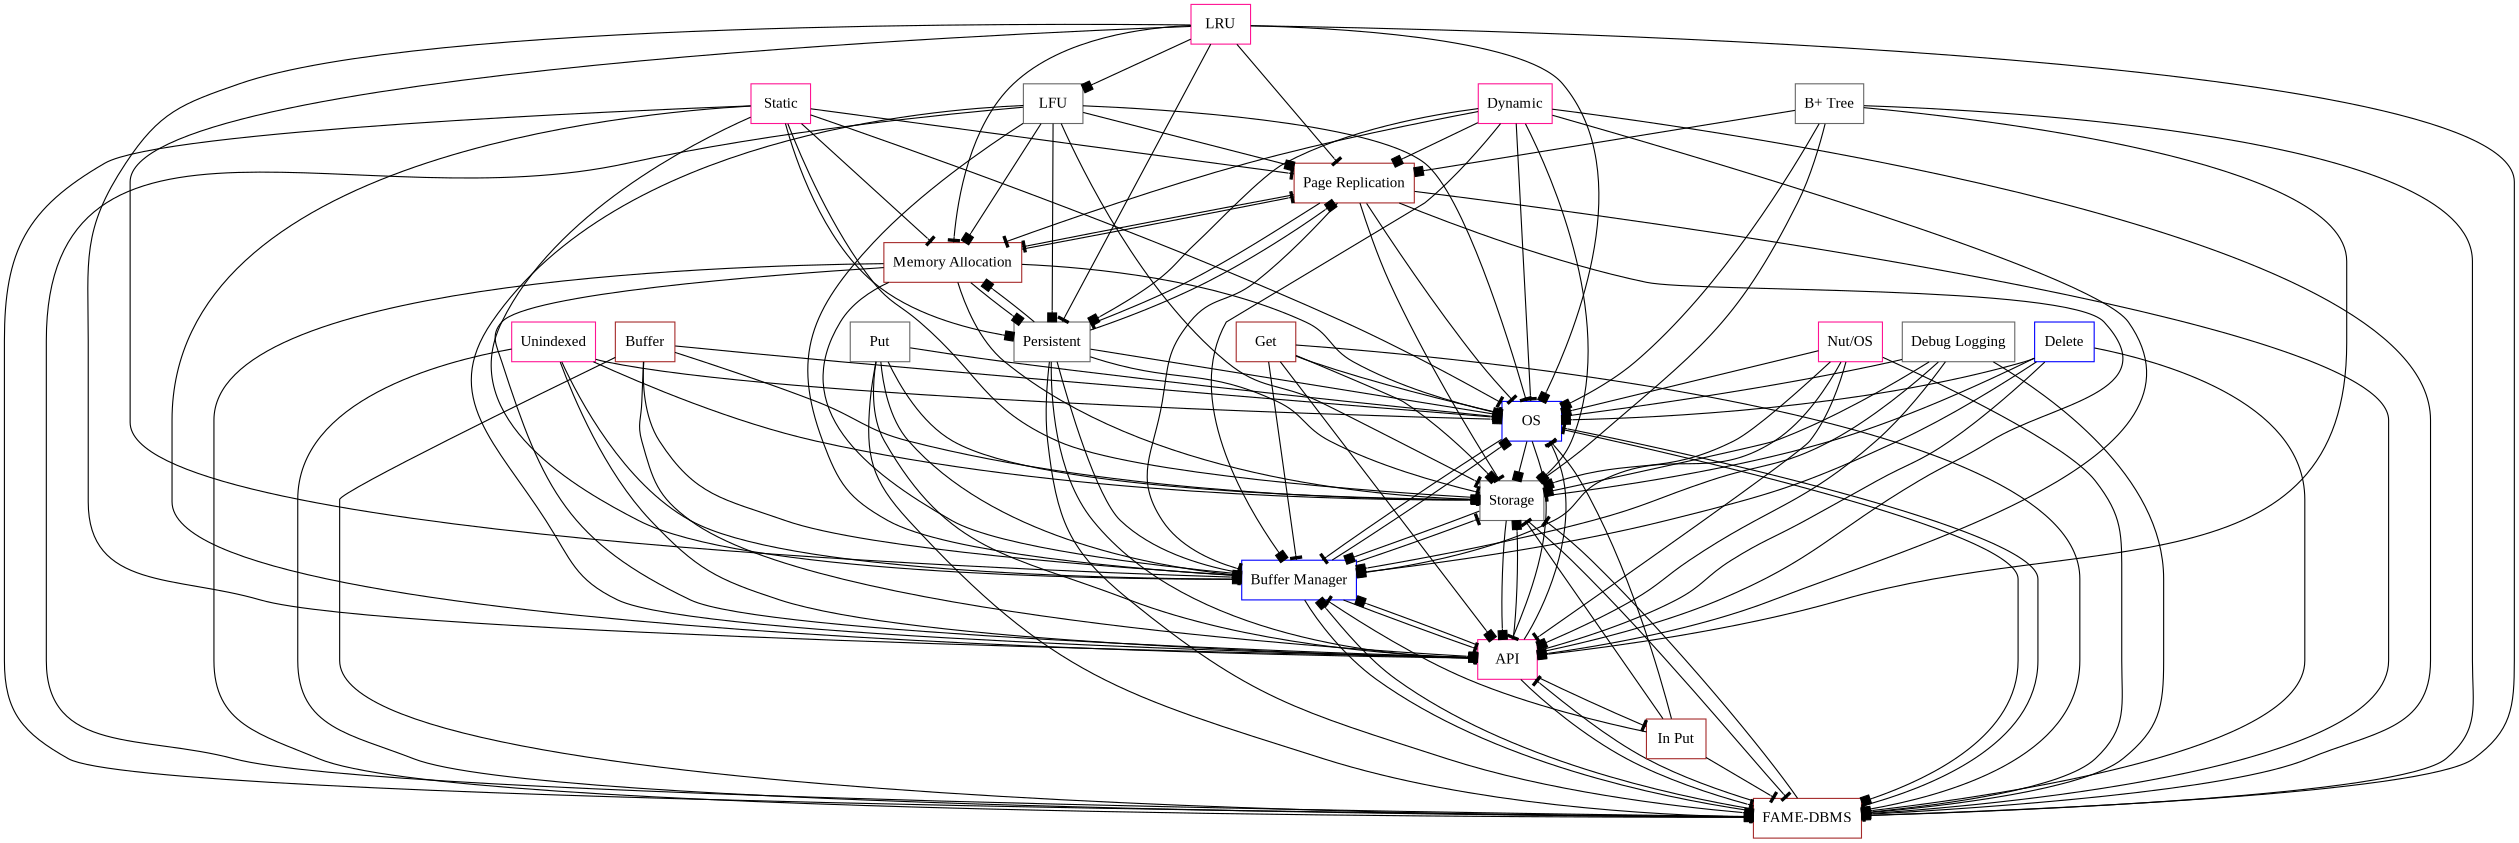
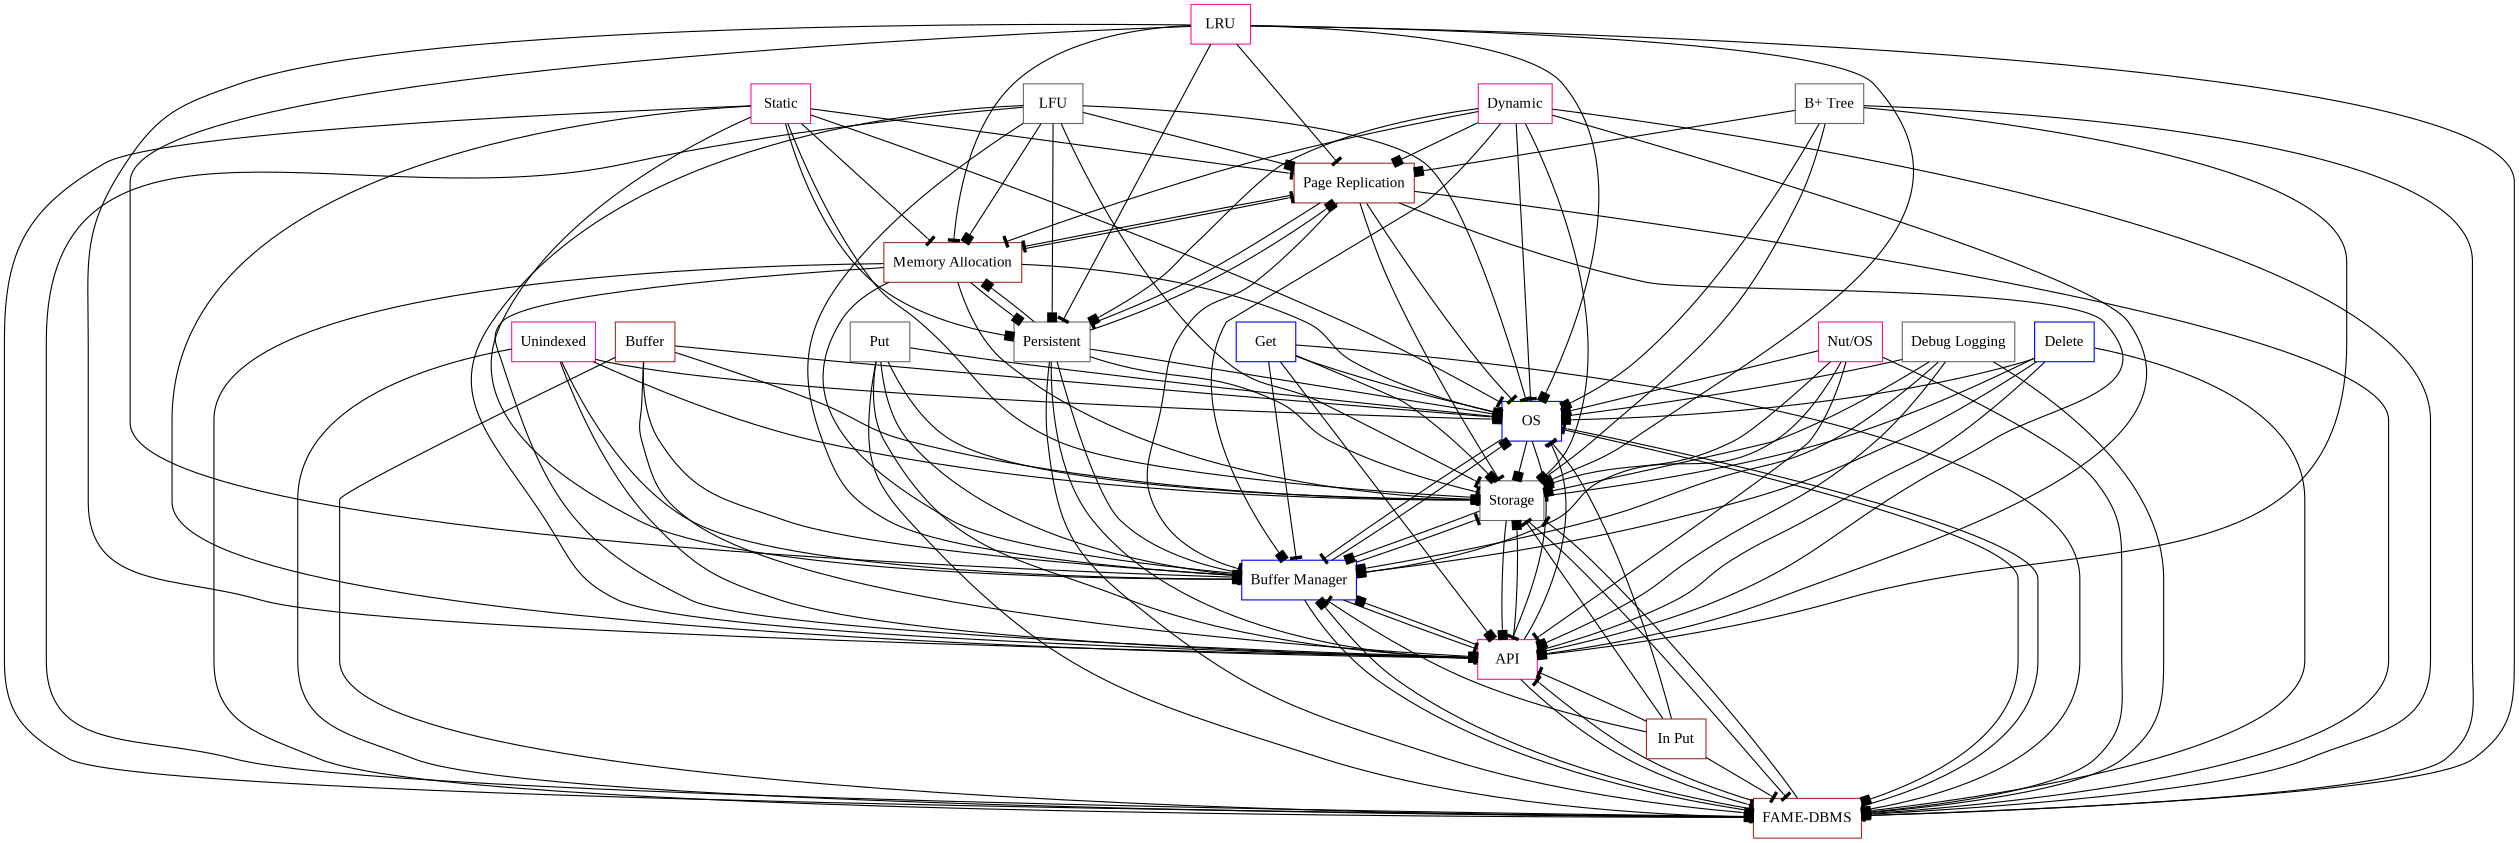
edge "LRU" -> "LFU": now "LRU" -> "Storage"
node "Get": color brown -> blue
edge "API" -> "In Put": reversed
